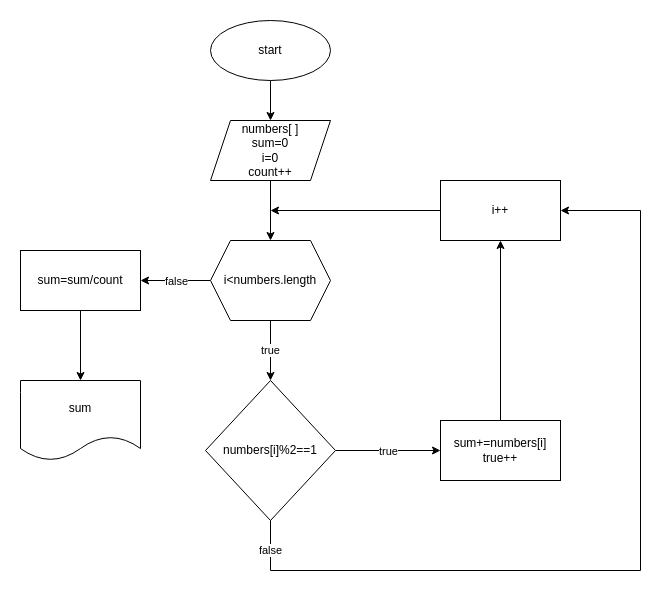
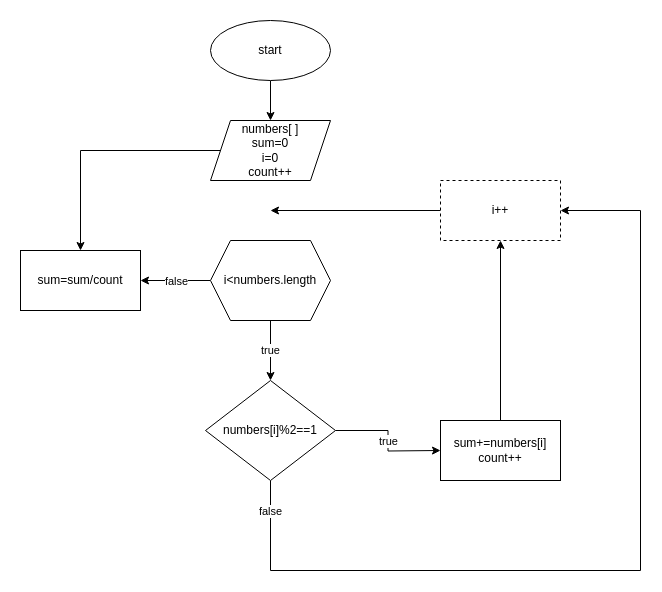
edge "numbers[ ] sum=0 i=0 count++" -> "i<numbers.length": now "numbers[ ] sum=0 i=0 count++" -> "sum=sum/count"
node "i++": style solid -> dashed
edge "sum=sum/count" -> "sum": removed
node "sum": removed
node "numbers[i]%2==1": size 130x140 -> 130x100
node "sum+=numbers[i] true++": label "sum+=numbers[i] true++" -> "sum+=numbers[i] count++"
